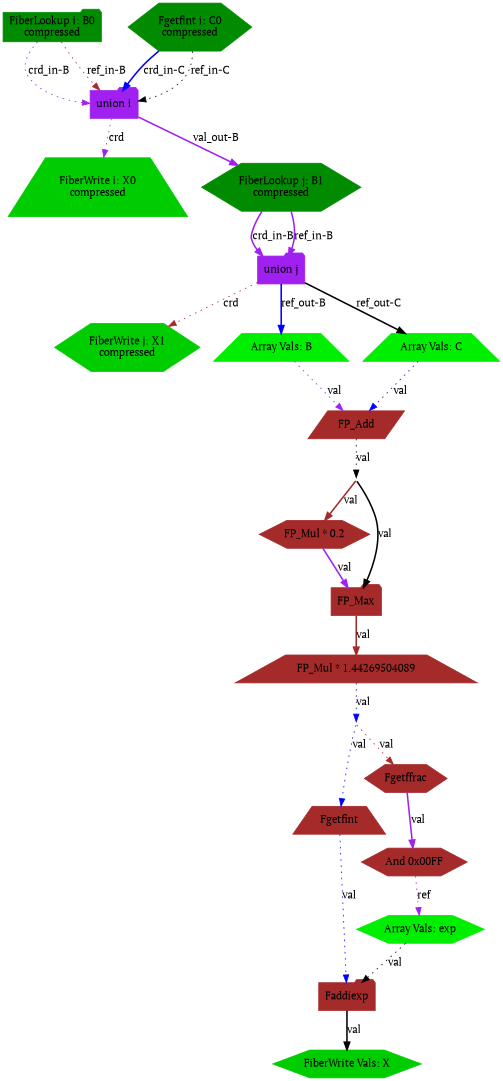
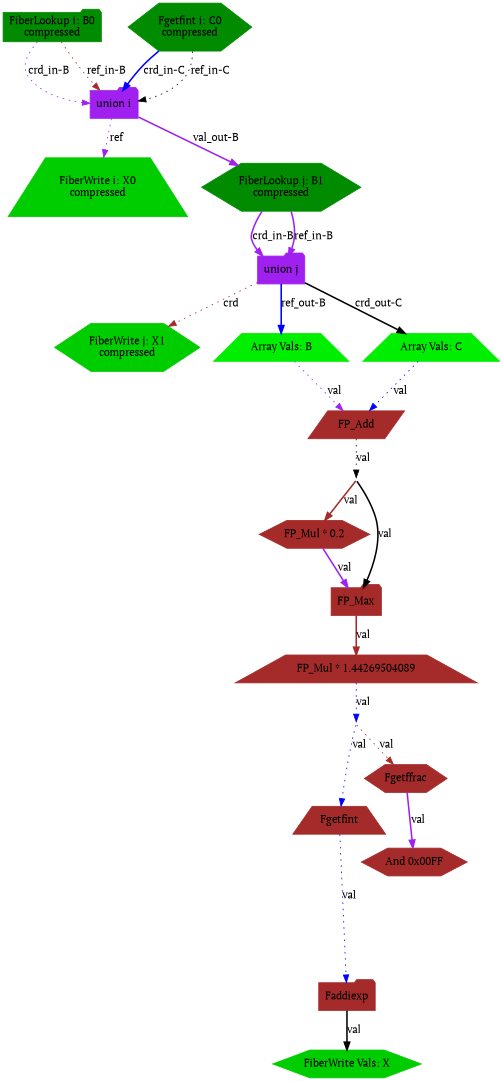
edge "union i" -> "FiberWrite i: X0 compressed": label "crd" -> "ref"
edge "union j" -> "Array Vals: C": label "ref_out-C" -> "crd_out-C"
node "Array Vals: exp": removed
